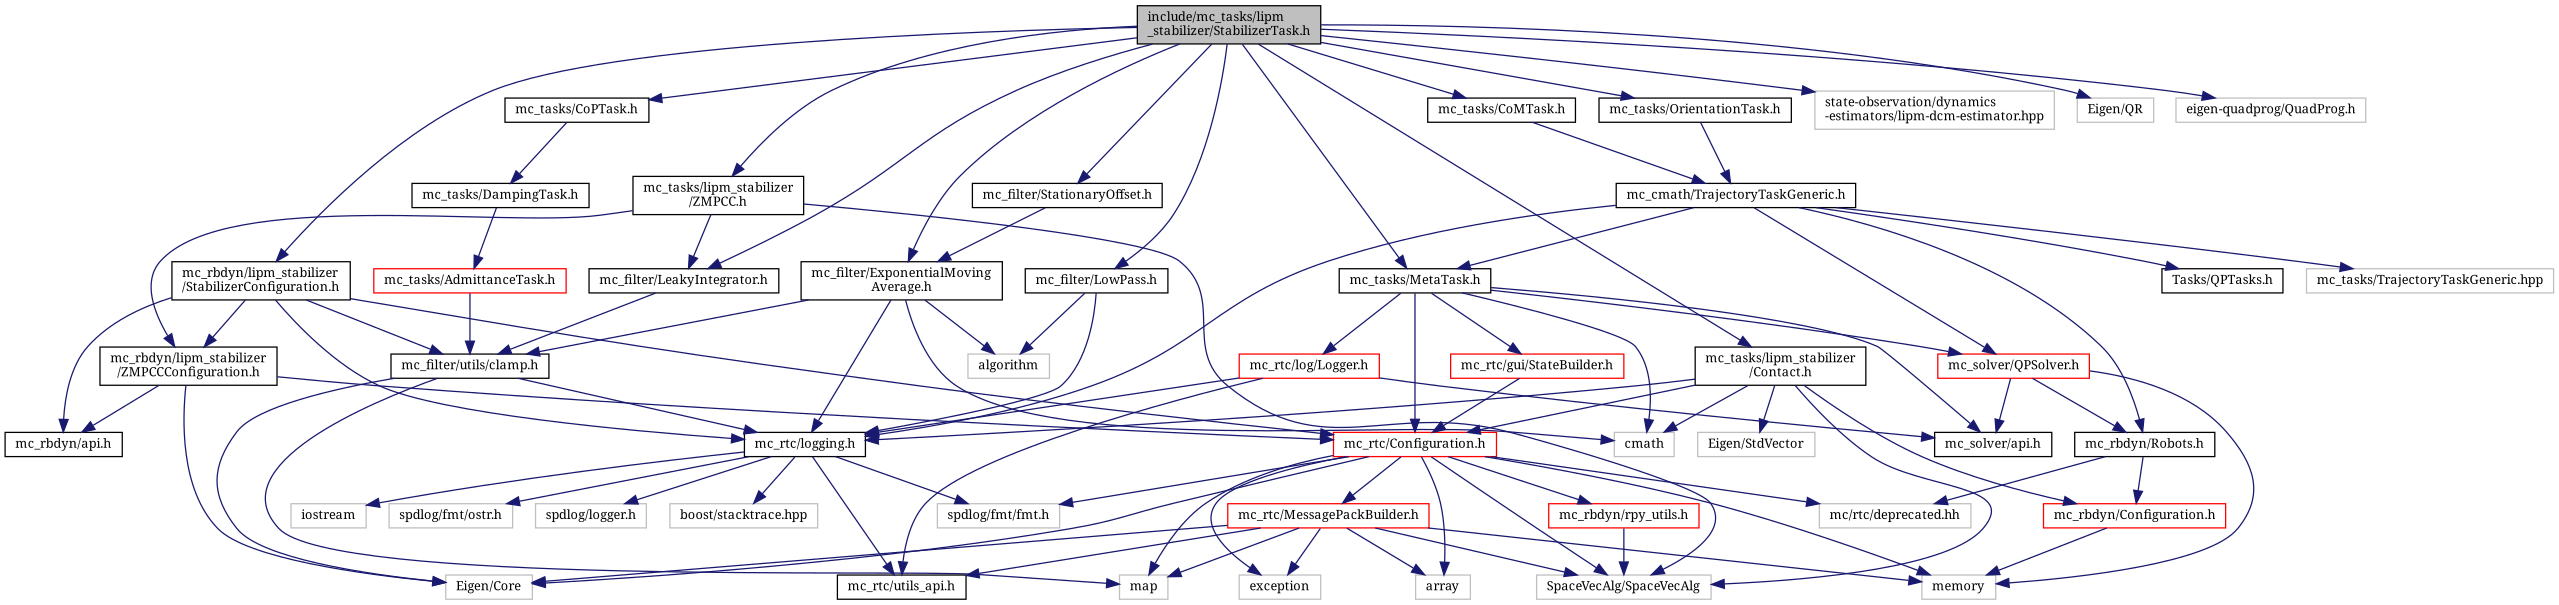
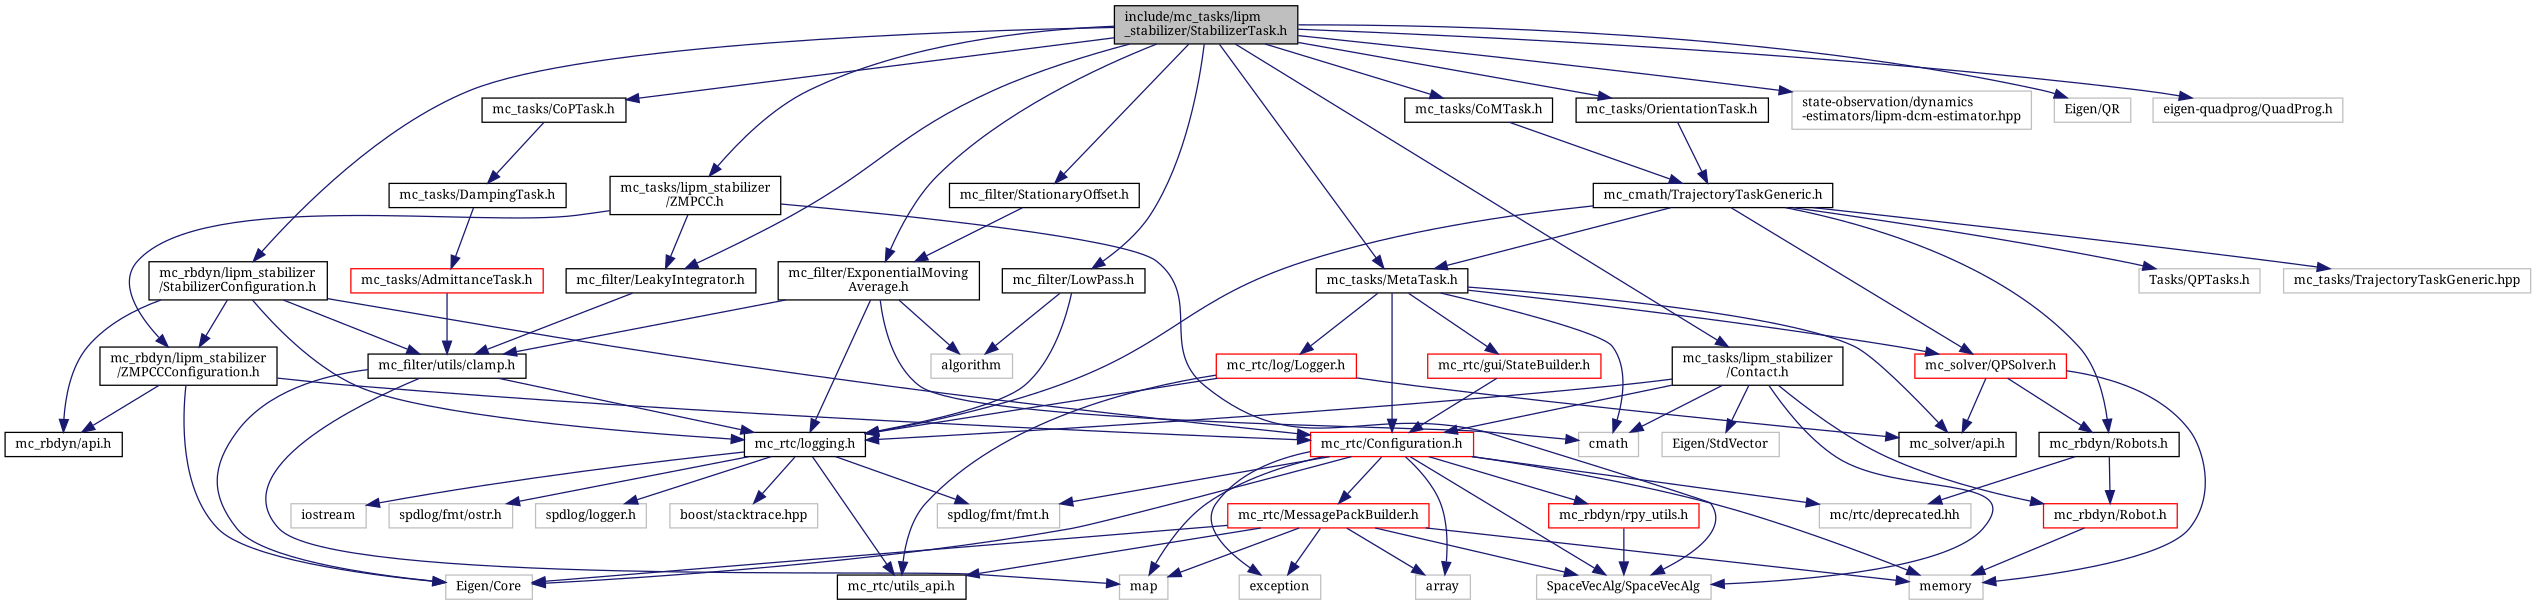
node "Tasks/QPTasks.h": color black -> grey75
node "mc_rbdyn/Configuration.h": label "mc_rbdyn/Configuration.h" -> "mc_rbdyn/Robot.h"
